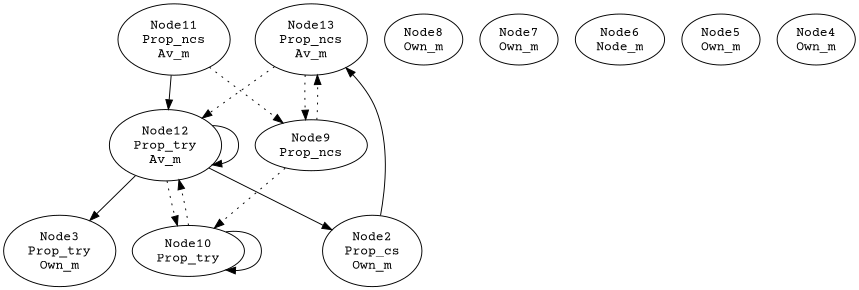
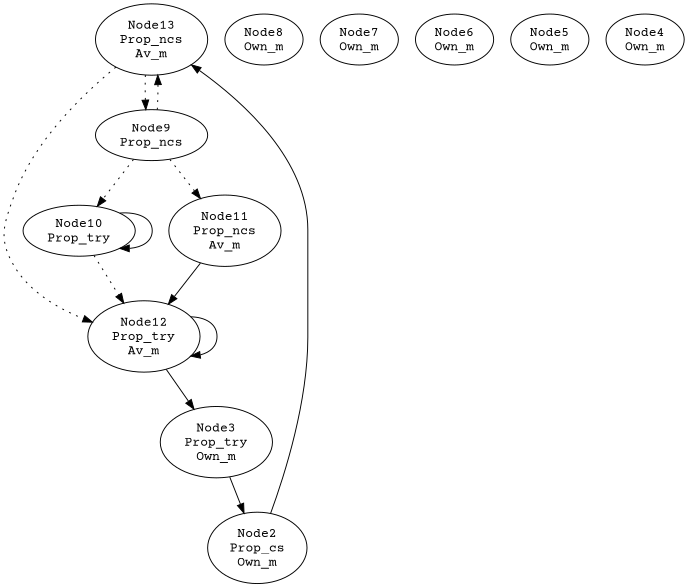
node "Node6 Node_m": label "Node6 Node_m" -> "Node6 Own_m"
edge "Node11 Prop_ncs Av_m" -> "Node9 Prop_ncs": reversed
edge "Node12 Prop_try Av_m" -> "Node2 Prop_cs Own_m": now "Node3 Prop_try Own_m" -> "Node2 Prop_cs Own_m"
edge "Node12 Prop_try Av_m" -> "Node10 Prop_try": removed
